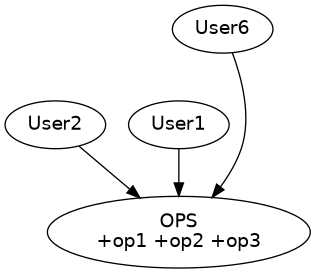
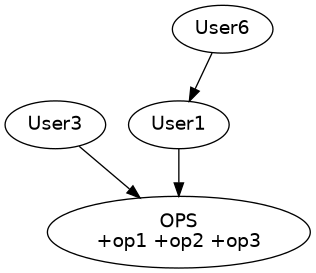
edge "User6" -> "OPS +op1 +op2 +op3": now "User6" -> "User1"
node "User2": label "User2" -> "User3"
